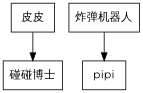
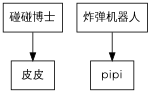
edge "皮皮" -> "碰碰博士": reversed
